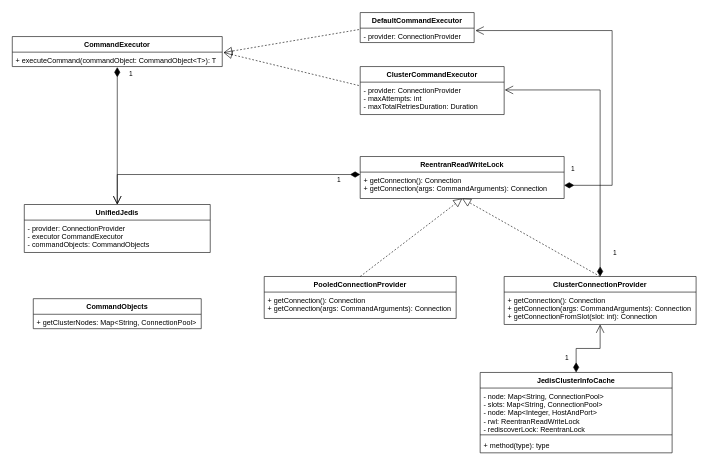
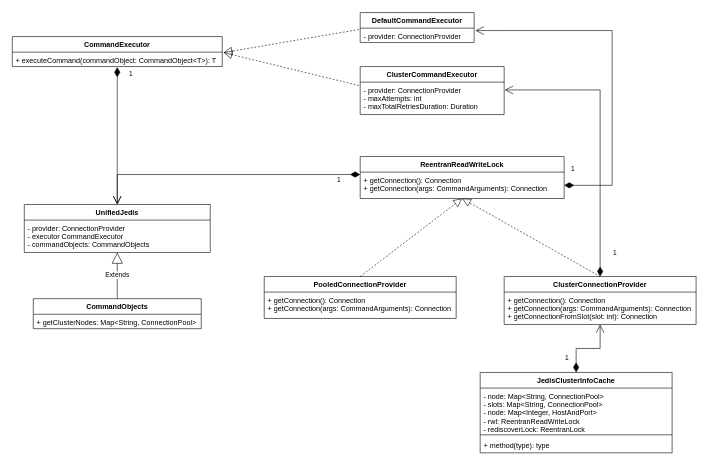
edge "CommandObjects" -> "UnifiedJedis": added, label "Extends"
